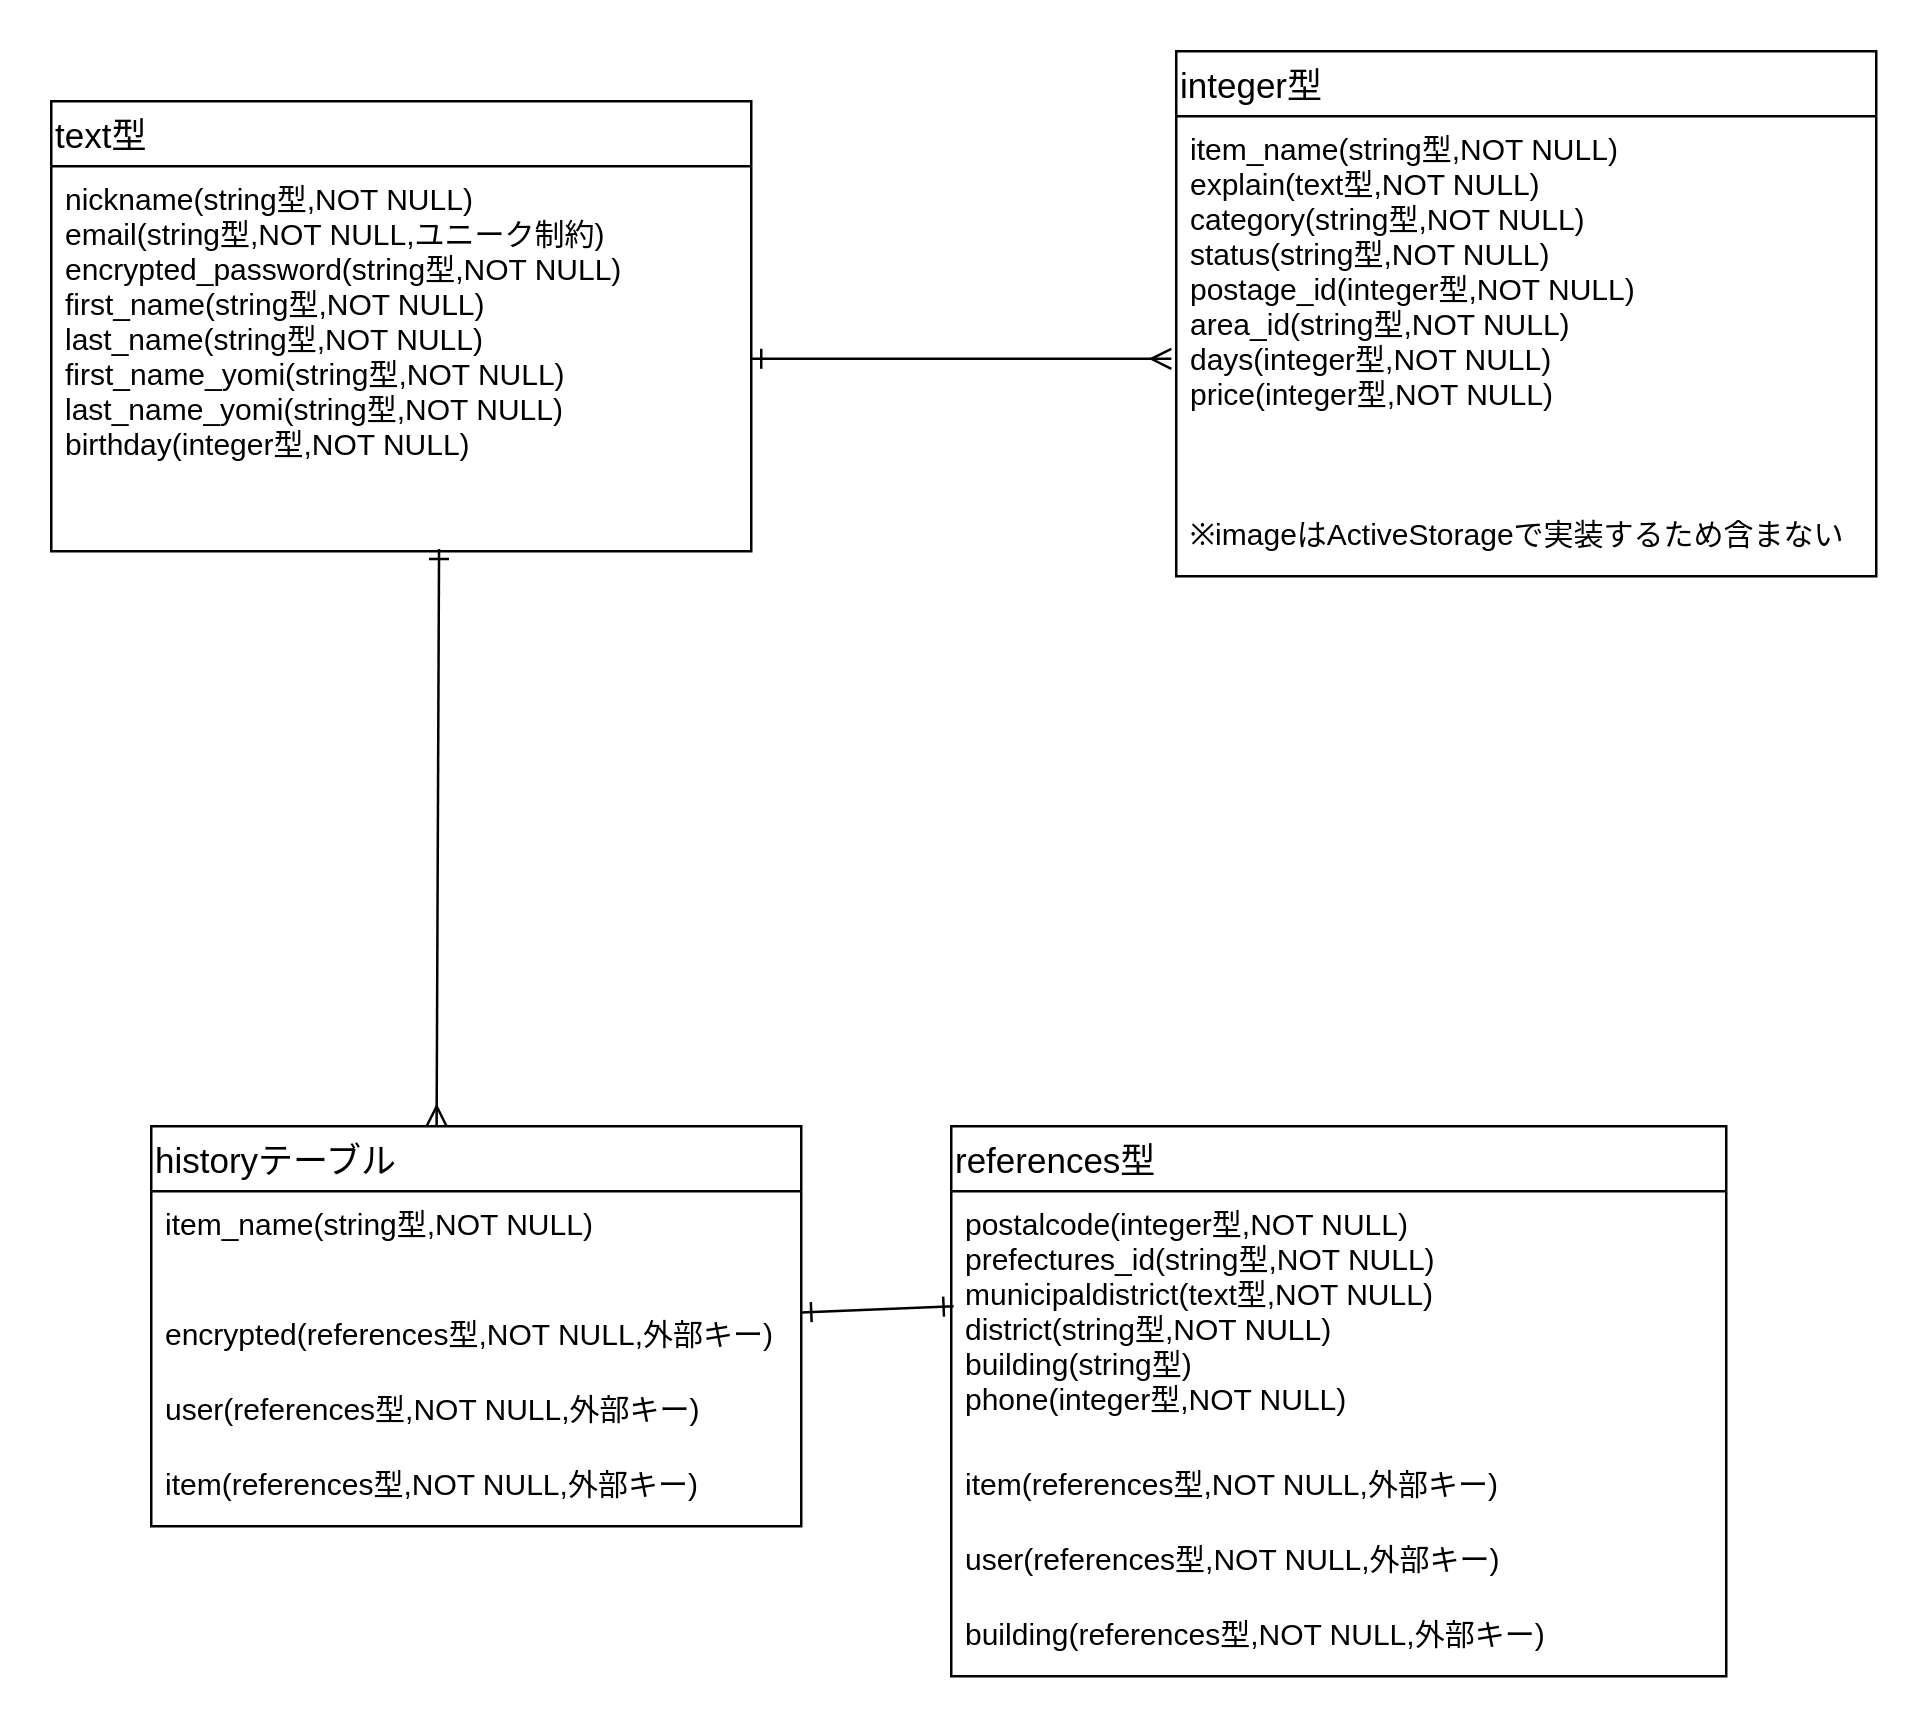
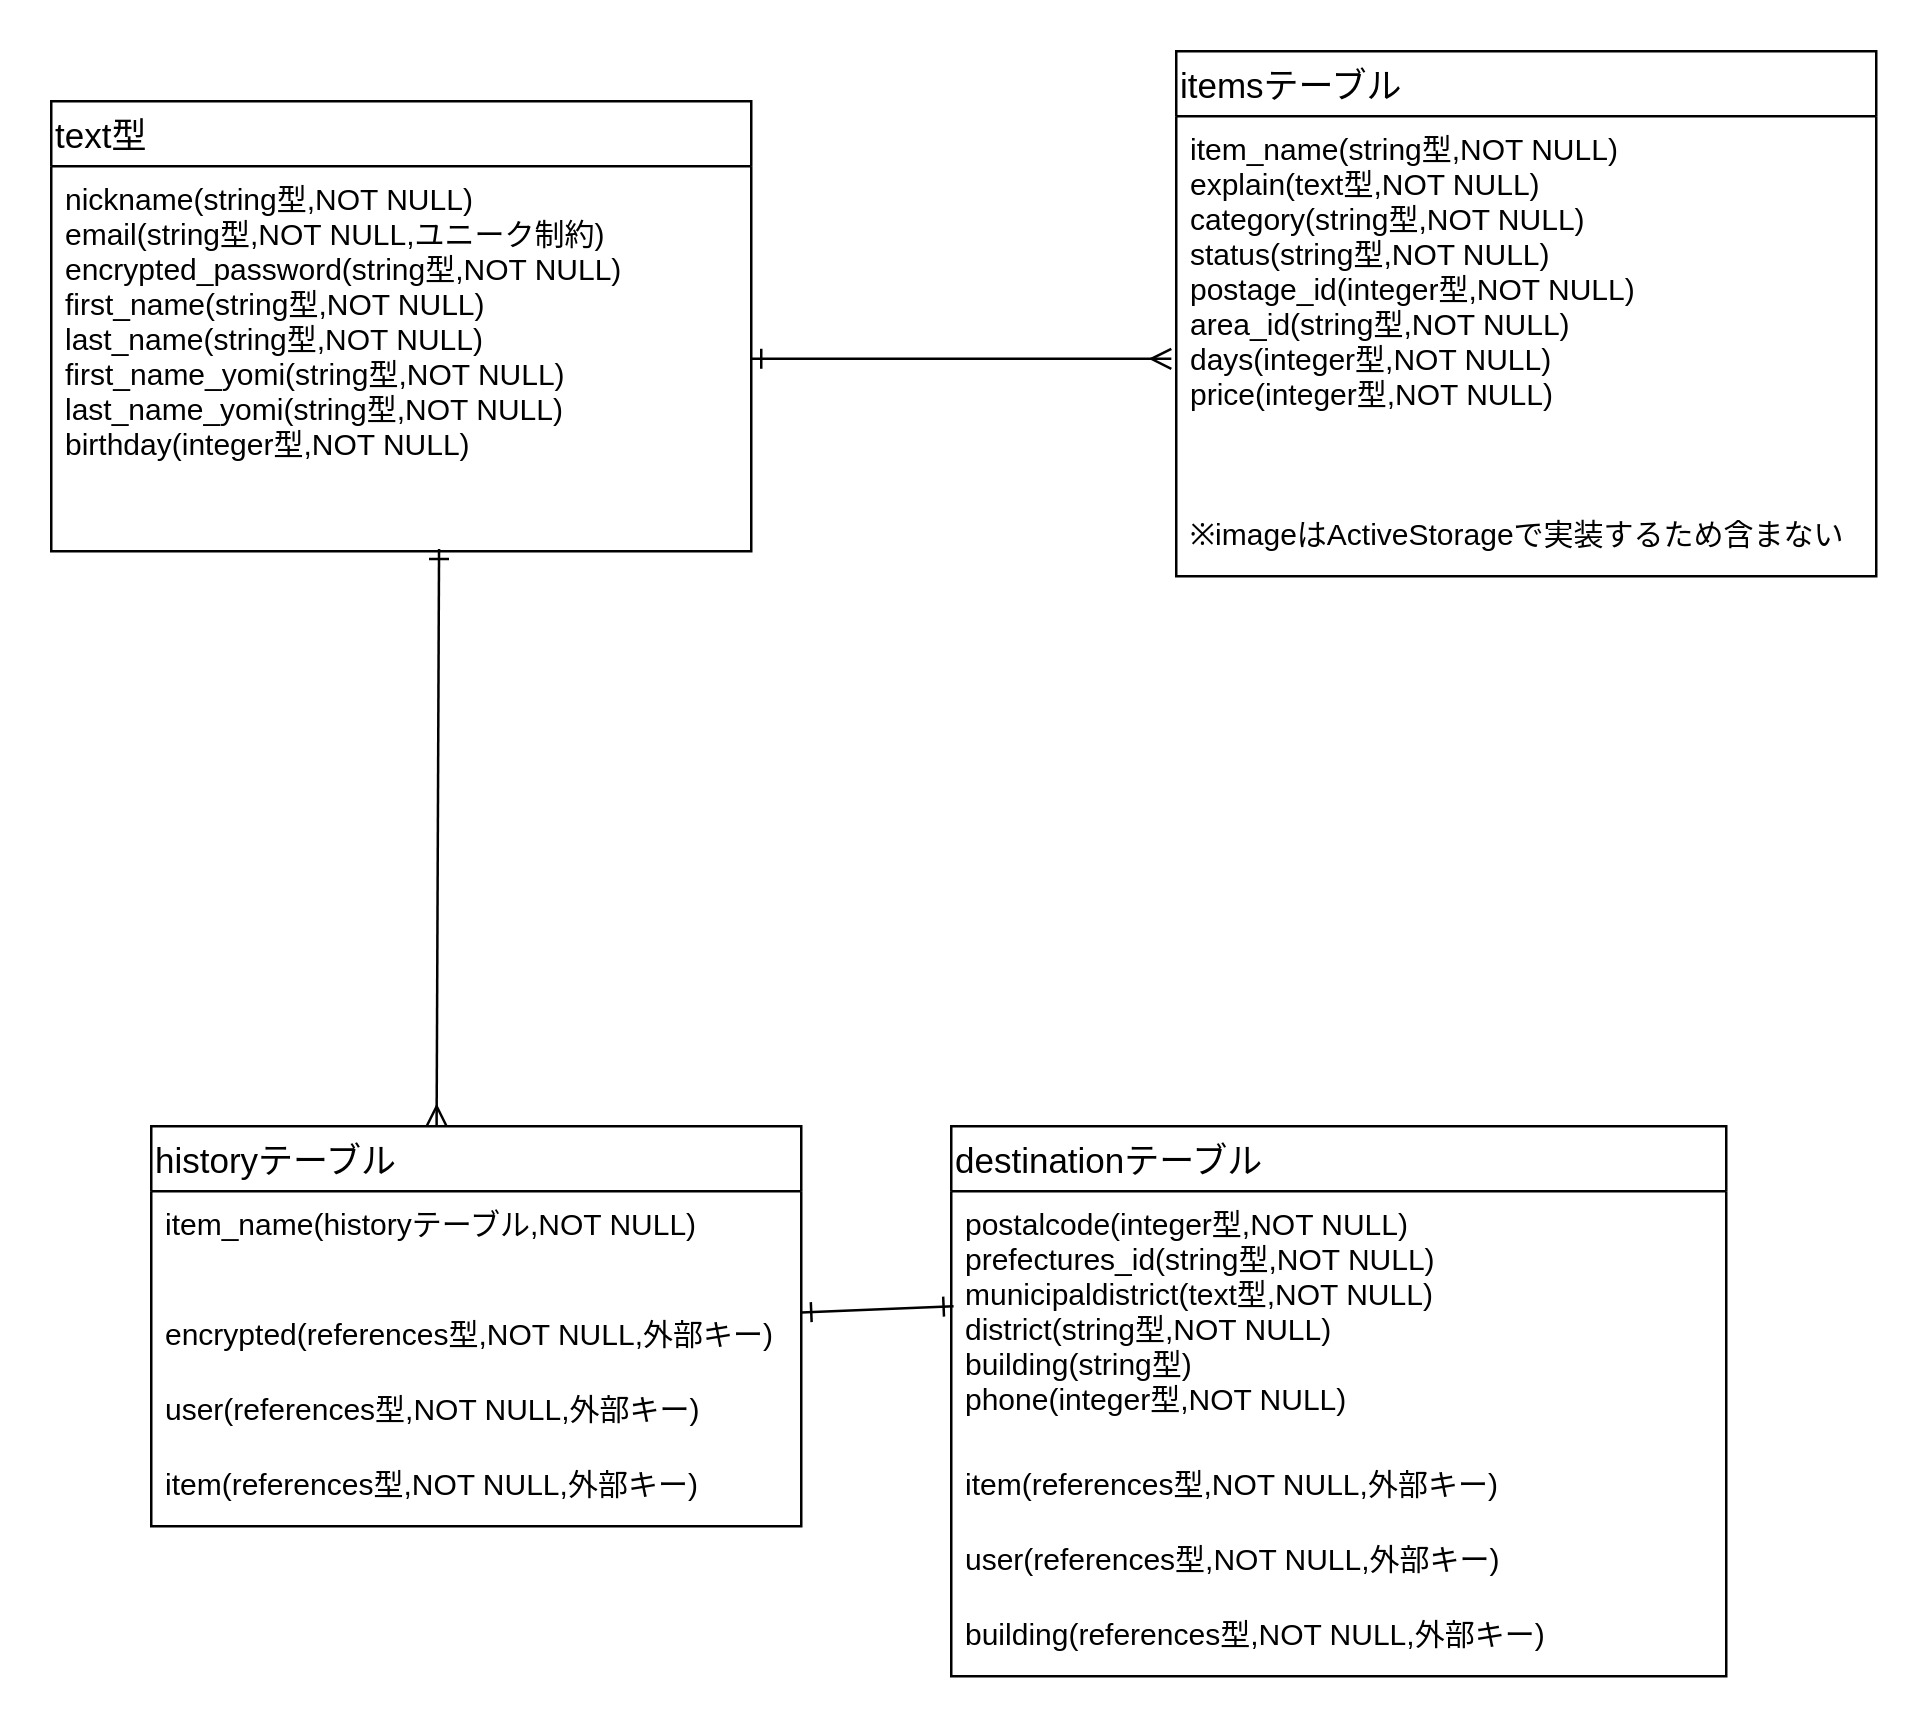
node "integer型": label "integer型" -> "itemsテーブル"
node "references型": label "references型" -> "destinationテーブル"
node "item_name(string型,NOT NULL)": label "item_name(string型,NOT NULL)" -> "item_name(historyテーブル,NOT NULL)"
